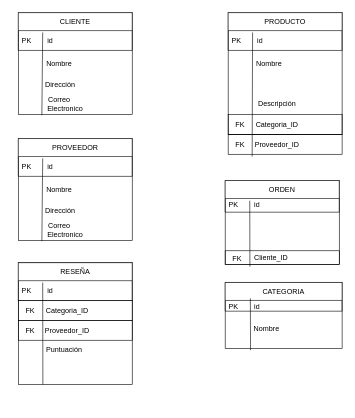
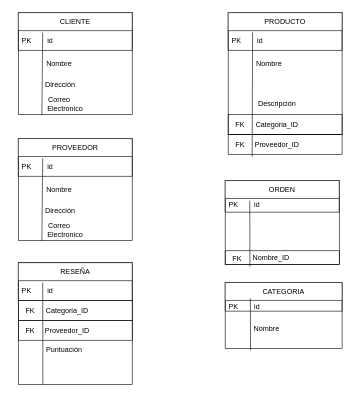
node "Cliente_ID": label "Cliente_ID" -> "Nombre_ID"
